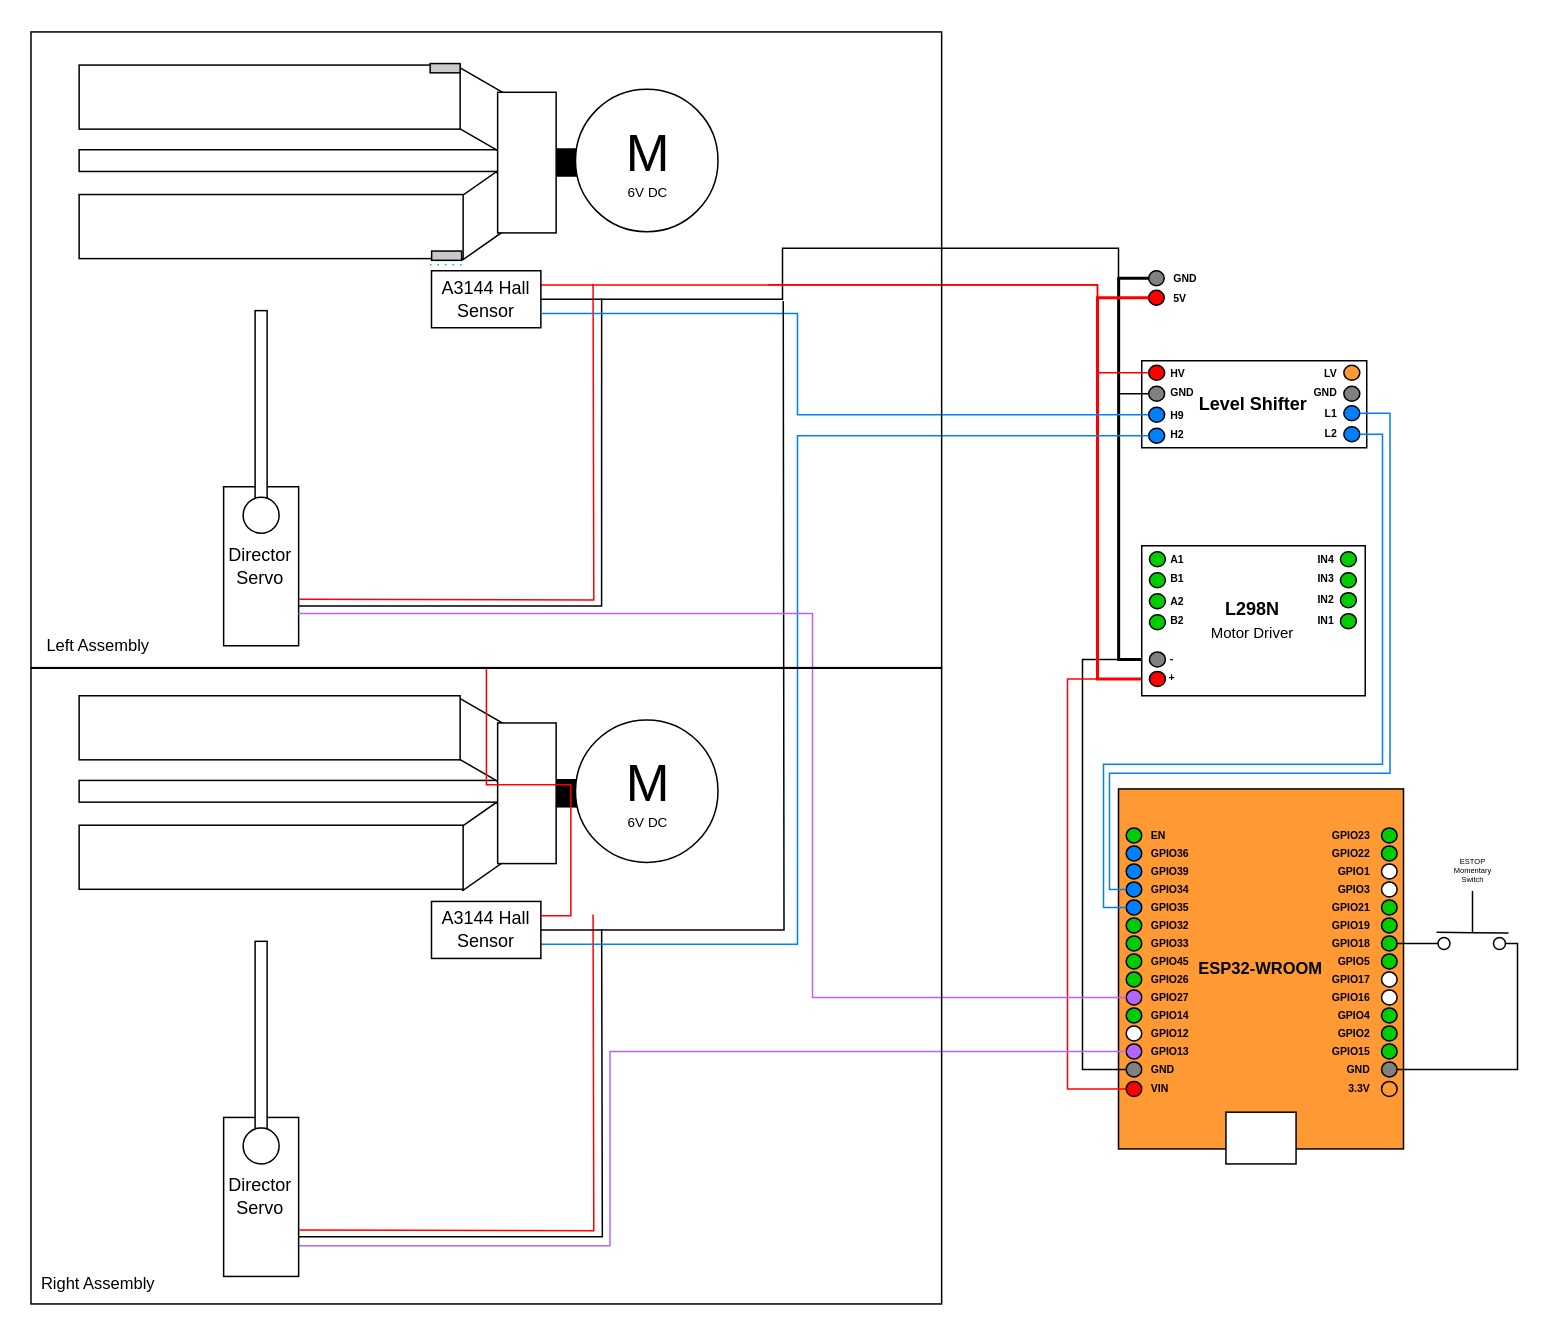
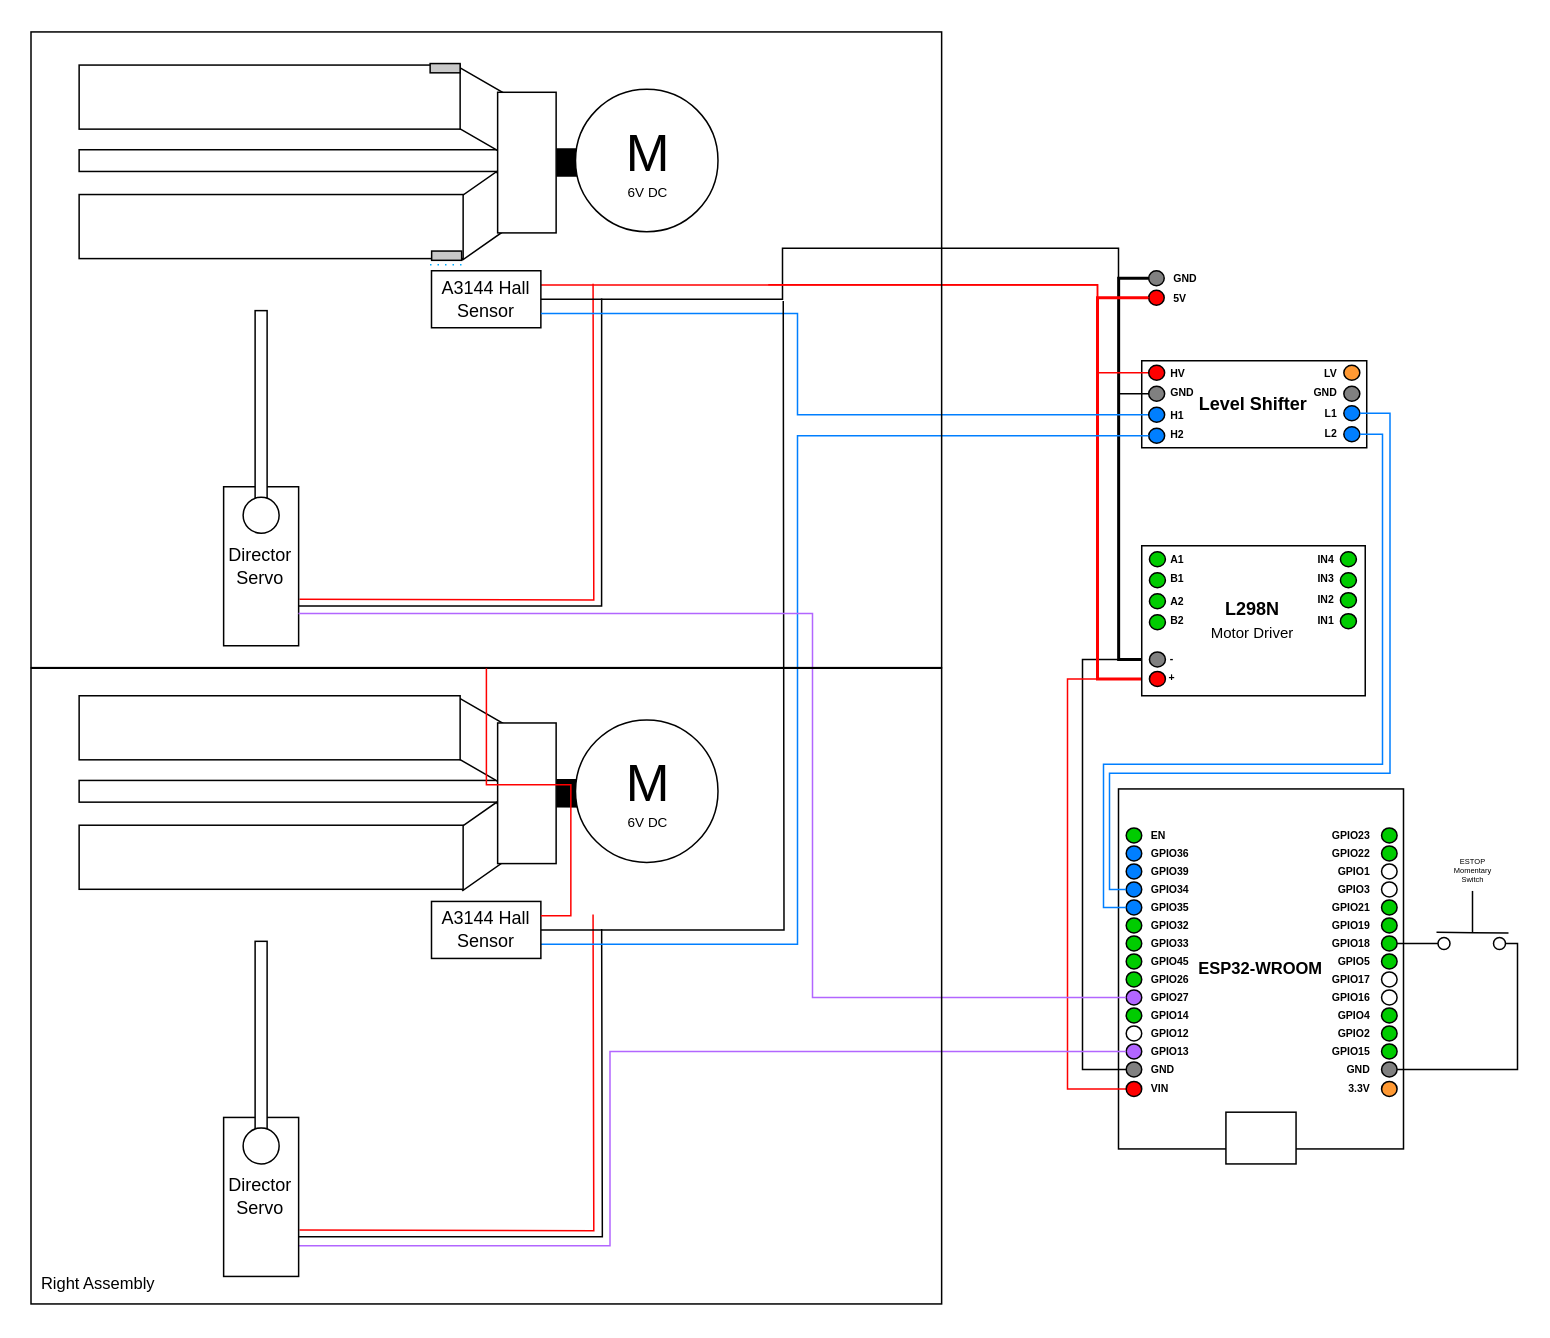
node "H9": label "H9" -> "H1"
node "Left Assembly": removed
node "ESP32-WROOM": fillcolor #ff9933 -> #ffffff
